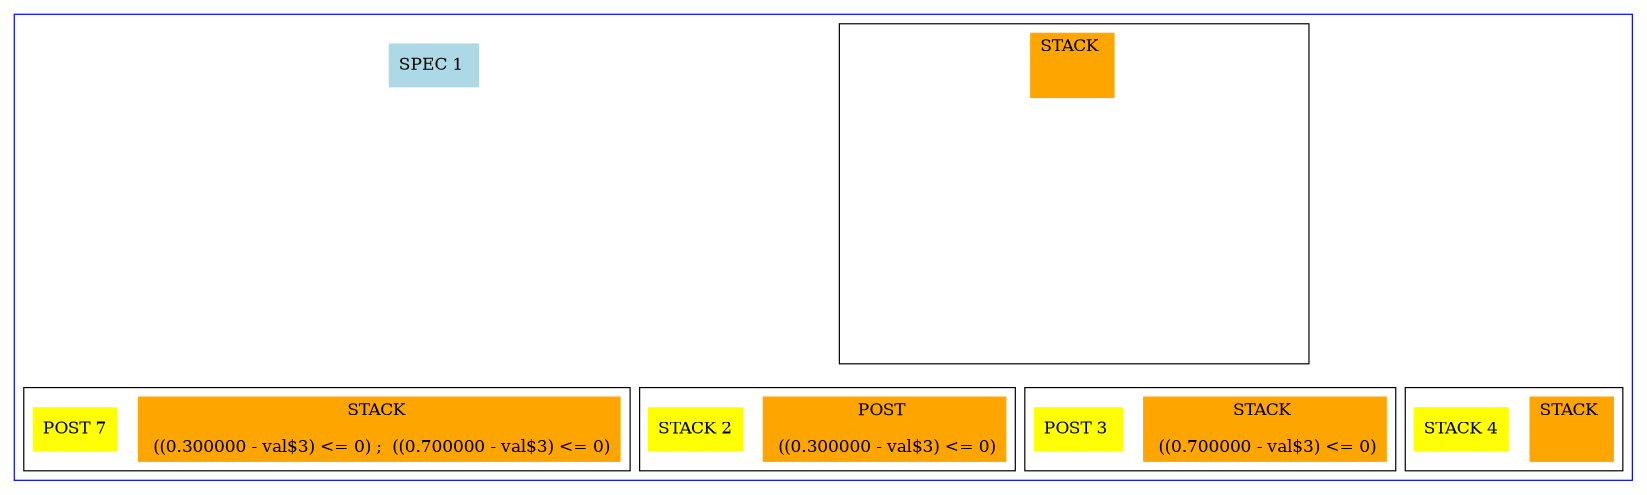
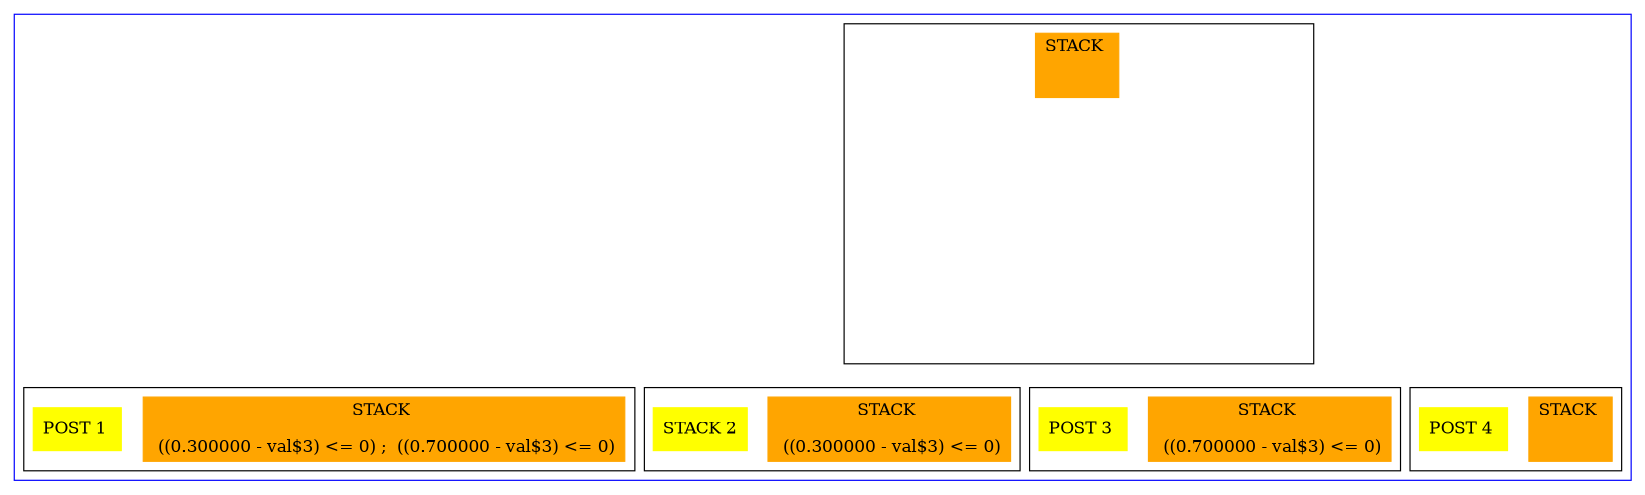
node "SPEC 1": removed
node "POST 7": label "POST 7" -> "POST 1"
node "POST ((0.300000 - val$3) <= 0)": label "POST ((0.300000 - val$3) <= 0)" -> "STACK ((0.300000 - val$3) <= 0)"
node "STACK 4": label "STACK 4" -> "POST 4"
